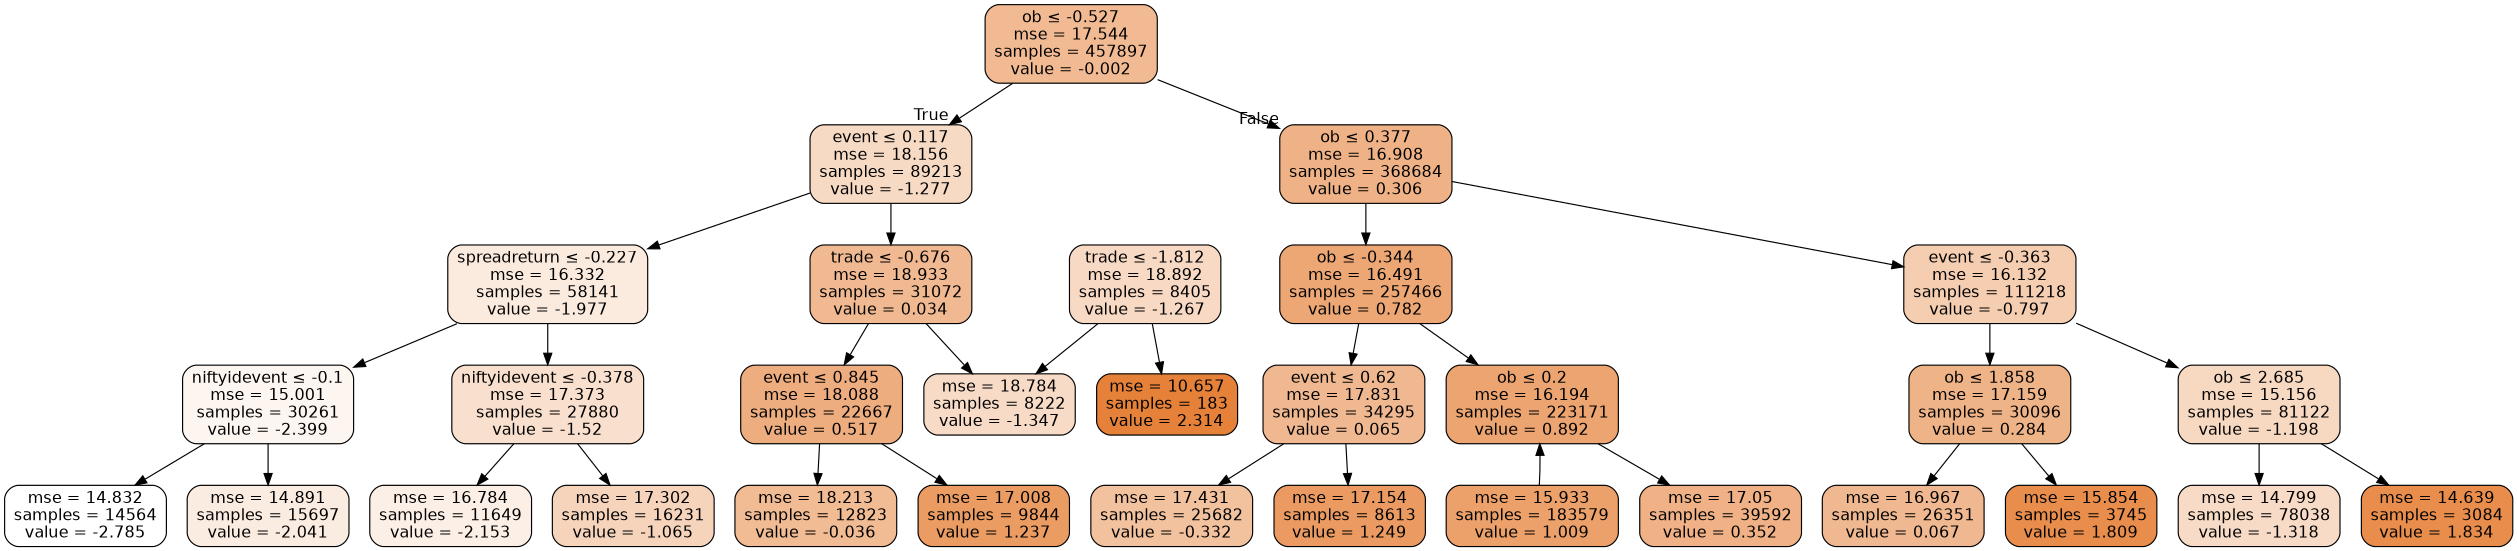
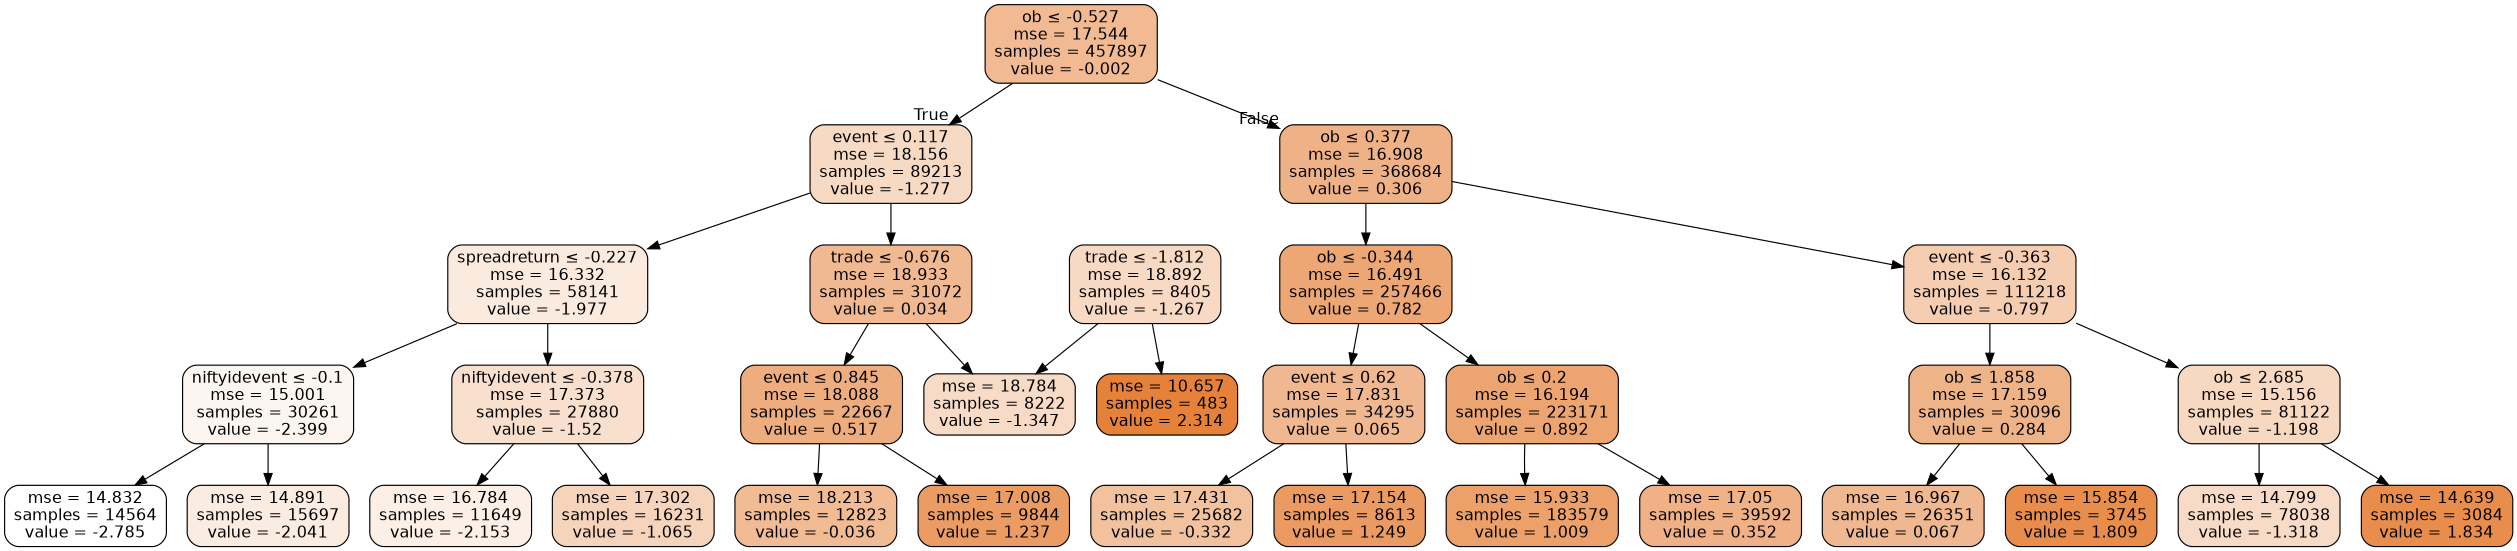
node "mse = 10.657": text "samples = 183" -> "samples = 483"
edge "mse = 15.933" -> "ob ≤ 0.2": reversed
